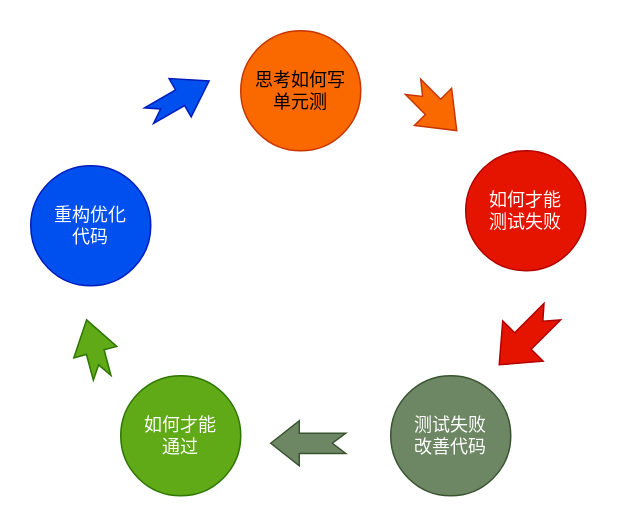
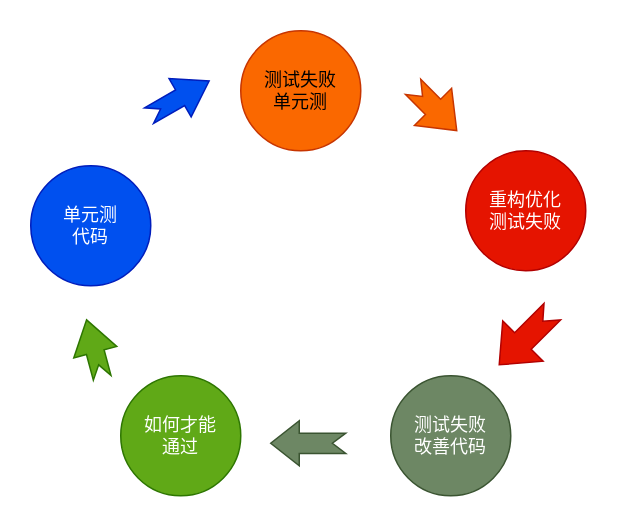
node "思考如何写 单元测": label "思考如何写 单元测" -> "测试失败 单元测"
node "如何才能 测试失败": label "如何才能 测试失败" -> "重构优化 测试失败"
node "重构优化 代码": label "重构优化 代码" -> "单元测 代码"
